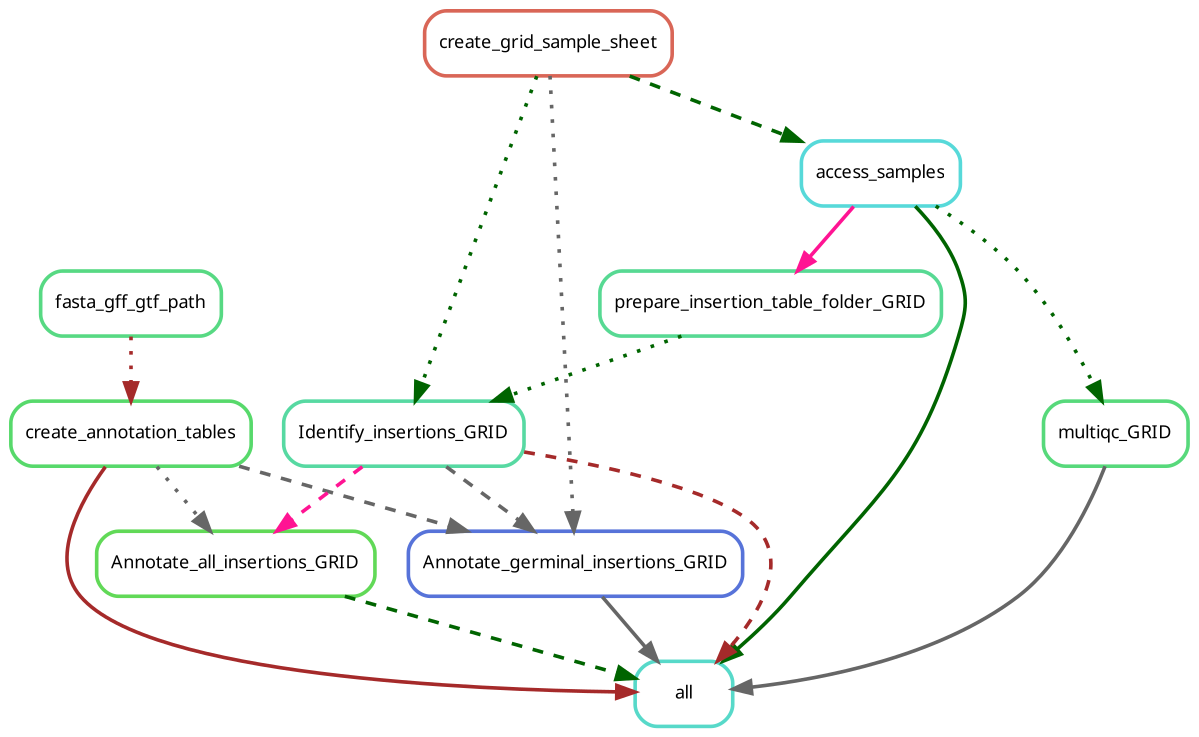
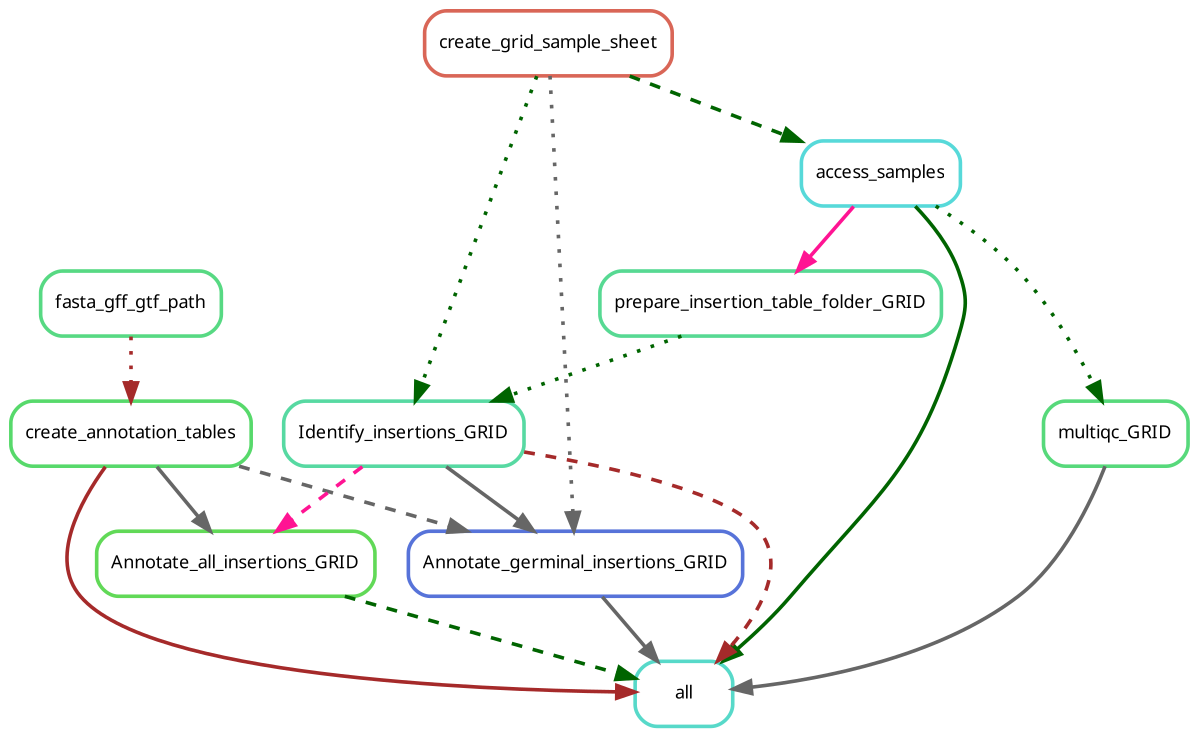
edge "create_annotation_tables" -> "Annotate_all_insertions_GRID": style dotted -> bold
edge "Identify_insertions_GRID" -> "Annotate_germinal_insertions_GRID": style dashed -> bold
